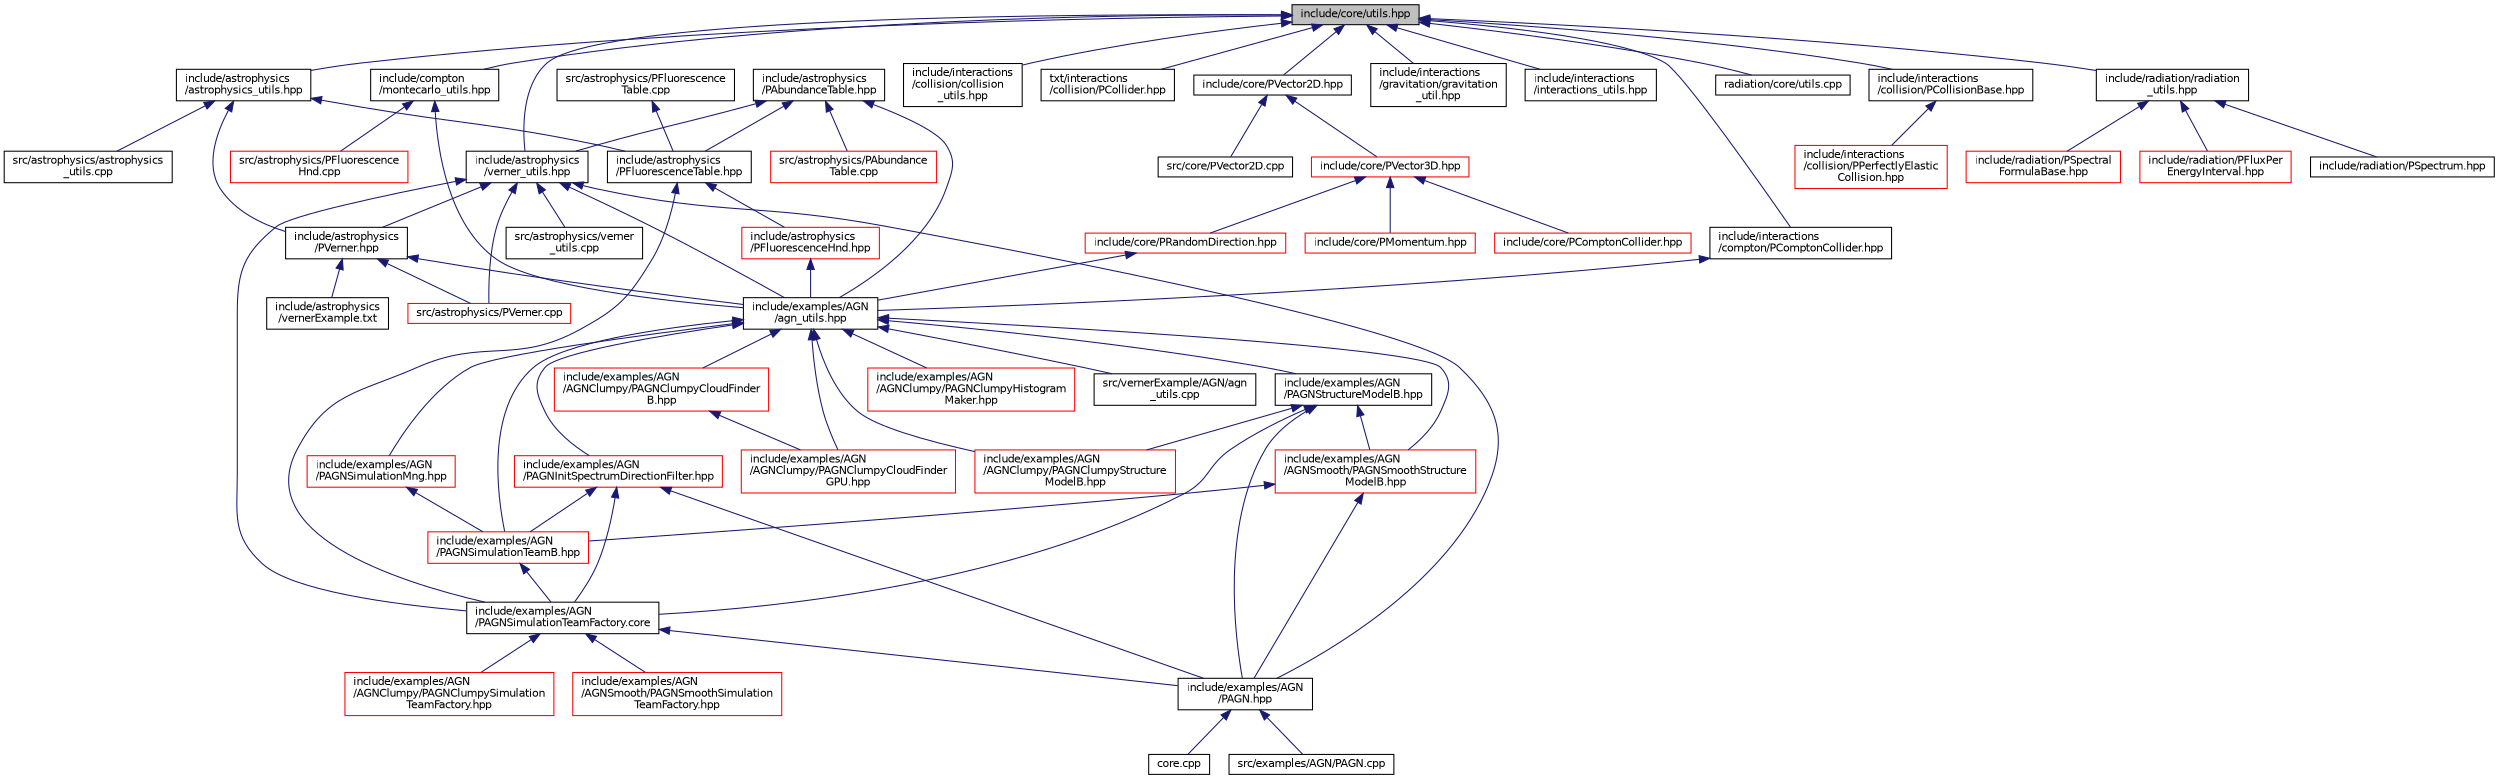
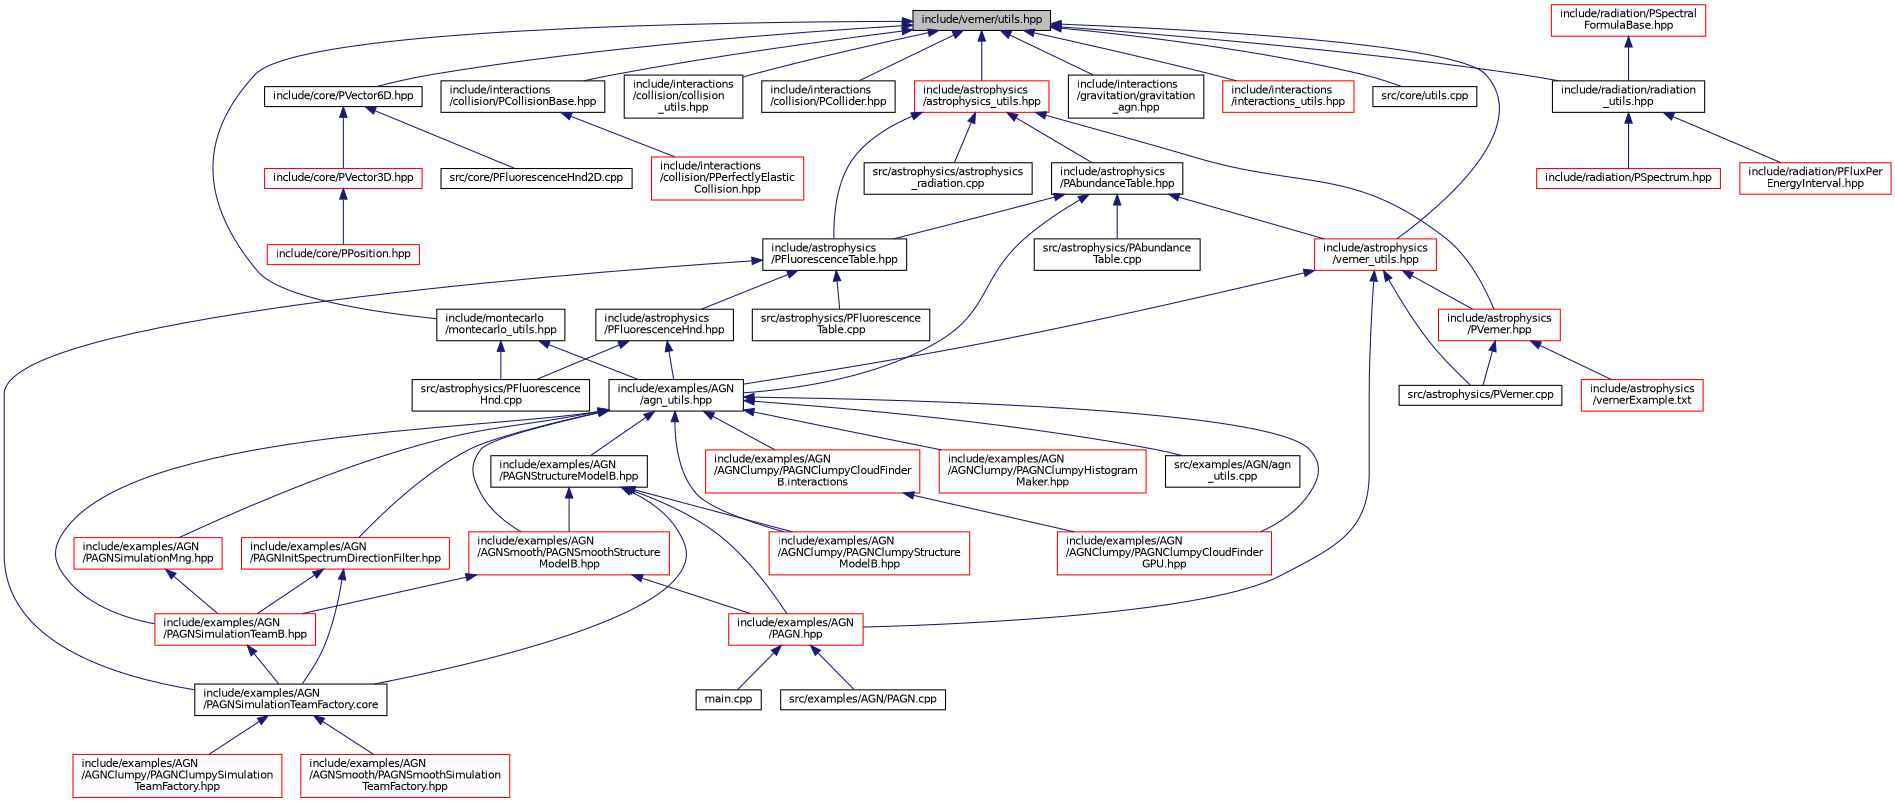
node "include/core/utils.hpp": label "include/core/utils.hpp" -> "include/verner/utils.hpp"
node "include/astrophysics /astrophysics_utils.hpp": color black -> red
node "include/compton /montecarlo_utils.hpp": label "include/compton /montecarlo_utils.hpp" -> "include/montecarlo /montecarlo_utils.hpp"
node "txt/interactions /collision/PCollider.hpp": label "txt/interactions /collision/PCollider.hpp" -> "include/interactions /collision/PCollider.hpp"
node "include/core/PVector2D.hpp": label "include/core/PVector2D.hpp" -> "include/core/PVector6D.hpp"
node "include/interactions /gravitation/gravitation _util.hpp": label "include/interactions /gravitation/gravitation _util.hpp" -> "include/interactions /gravitation/gravitation _agn.hpp"
node "include/interactions /interactions_utils.hpp": color black -> red
node "radiation/core/utils.cpp": label "radiation/core/utils.cpp" -> "src/core/utils.cpp"
edge "include/radiation/PSpectral FormulaBase.hpp" -> "include/radiation/radiation _utils.hpp": reversed
edge "include/astrophysics /PFluorescenceTable.hpp" -> "src/astrophysics/PFluorescence Table.cpp": reversed
edge "include/astrophysics /PAbundanceTable.hpp" -> "include/astrophysics /astrophysics_utils.hpp": added
node "src/astrophysics/astrophysics _utils.cpp": label "src/astrophysics/astrophysics _utils.cpp" -> "src/astrophysics/astrophysics _radiation.cpp"
node "src/astrophysics/PFluorescence Hnd.cpp": color red -> black
node "include/astrophysics /verner_utils.hpp": color black -> red
node "src/astrophysics/PAbundance Table.cpp": color red -> black
node "src/core/PVector2D.cpp": label "src/core/PVector2D.cpp" -> "src/core/PFluorescenceHnd2D.cpp"
node "include/radiation/PSpectrum.hpp": color black -> red
node "include/astrophysics /PVerner.hpp": color black -> red
node "src/astrophysics/verner _utils.cpp": removed
node "include/astrophysics /PFluorescenceHnd.hpp": color red -> black
node "include/core/PRandomDirection.hpp": removed
node "include/core/PMomentum.hpp": removed
node "include/core/PComptonCollider.hpp": label "include/core/PComptonCollider.hpp" -> "include/core/PPosition.hpp"
node "include/interactions /compton/PComptonCollider.hpp": removed
edge "include/examples/AGN /agn_utils.hpp" -> "include/astrophysics /PVerner.hpp": removed
node "include/astrophysics /vernerExample.txt": color black -> red
node "src/astrophysics/PVerner.cpp": color red -> black
edge "src/astrophysics/PFluorescence Hnd.cpp" -> "include/astrophysics /PFluorescenceHnd.hpp": added
node "include/examples/AGN /AGNClumpy/PAGNClumpyCloudFinder B.hpp": label "include/examples/AGN /AGNClumpy/PAGNClumpyCloudFinder B.hpp" -> "include/examples/AGN /AGNClumpy/PAGNClumpyCloudFinder B.interactions"
node "src/vernerExample/AGN/agn _utils.cpp": label "src/vernerExample/AGN/agn _utils.cpp" -> "src/examples/AGN/agn _utils.cpp"
edge "include/examples/AGN /PAGNSimulationTeamFactory.core" -> "include/astrophysics /verner_utils.hpp": removed
edge "include/examples/AGN /PAGN.hpp" -> "include/examples/AGN /PAGNInitSpectrumDirectionFilter.hpp": removed
edge "include/examples/AGN /PAGN.hpp" -> "include/examples/AGN /PAGNSimulationTeamFactory.core": removed
node "include/examples/AGN /PAGN.hpp": color black -> red
node "core.cpp": label "core.cpp" -> "main.cpp"
